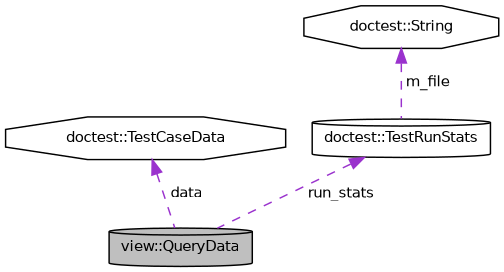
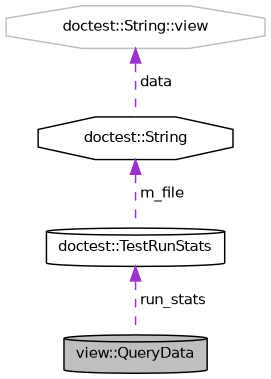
node "doctest::String::view": added
node "doctest::TestCaseData": removed
